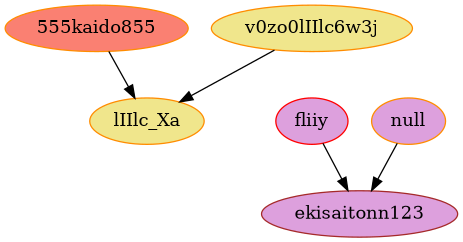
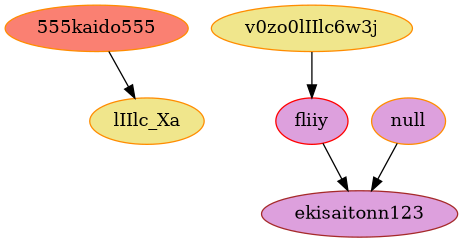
node "555kaido855": label "555kaido855" -> "555kaido555"
edge "v0zo0lIIlc6w3j" -> "lIIlc_Xa": now "v0zo0lIIlc6w3j" -> "fliiy"
